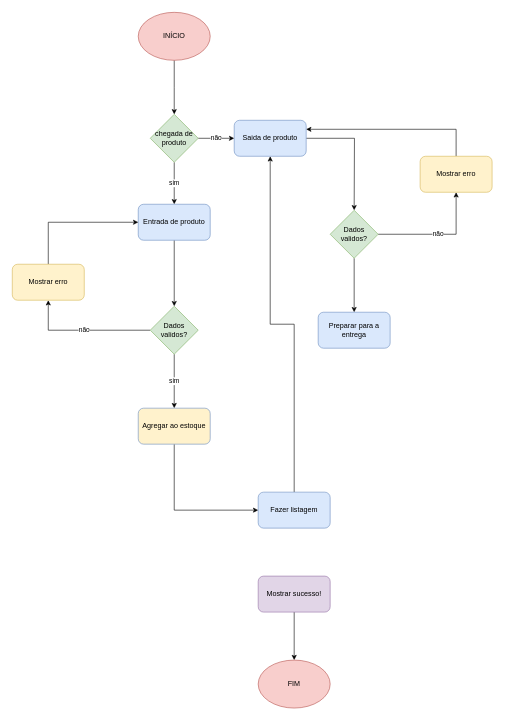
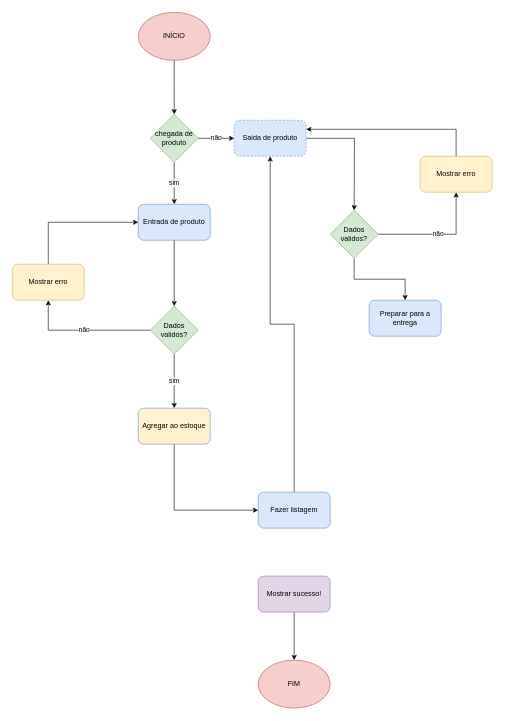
node "Saida de produto": style solid -> dashed
node "Preparar para a entrega": moved (354, 330) -> (405, 318)
